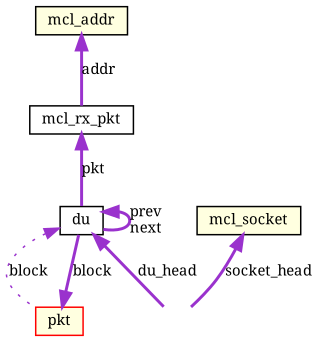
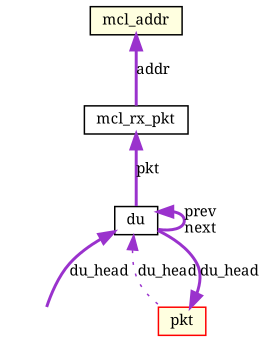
node "mcl_socket": removed
edge "pkt" -> "du": label "block" -> "du_head"
edge "du" -> "pkt": label "block" -> "du_head"
